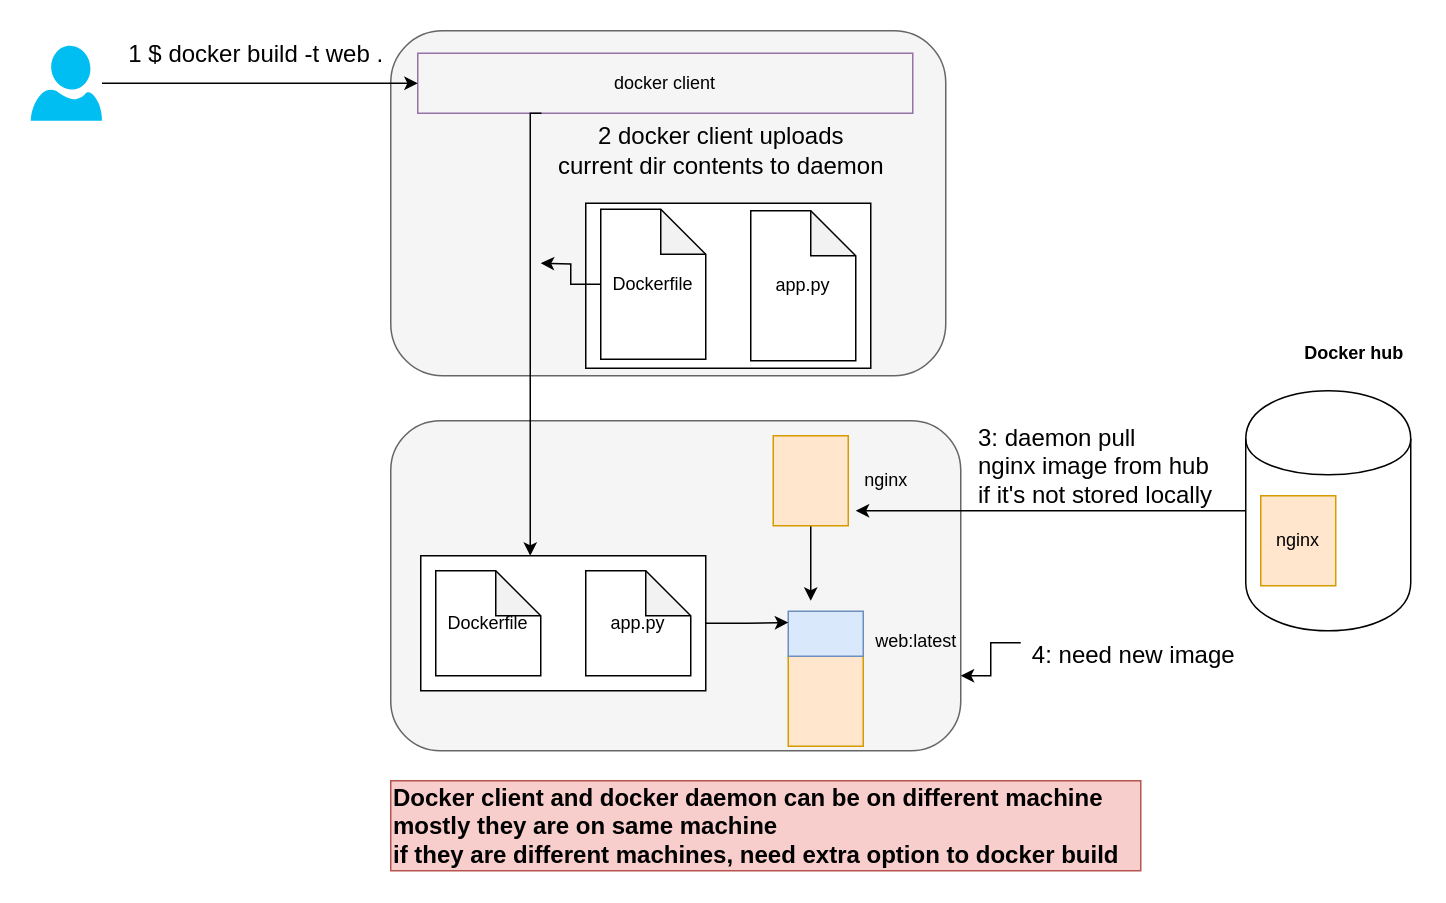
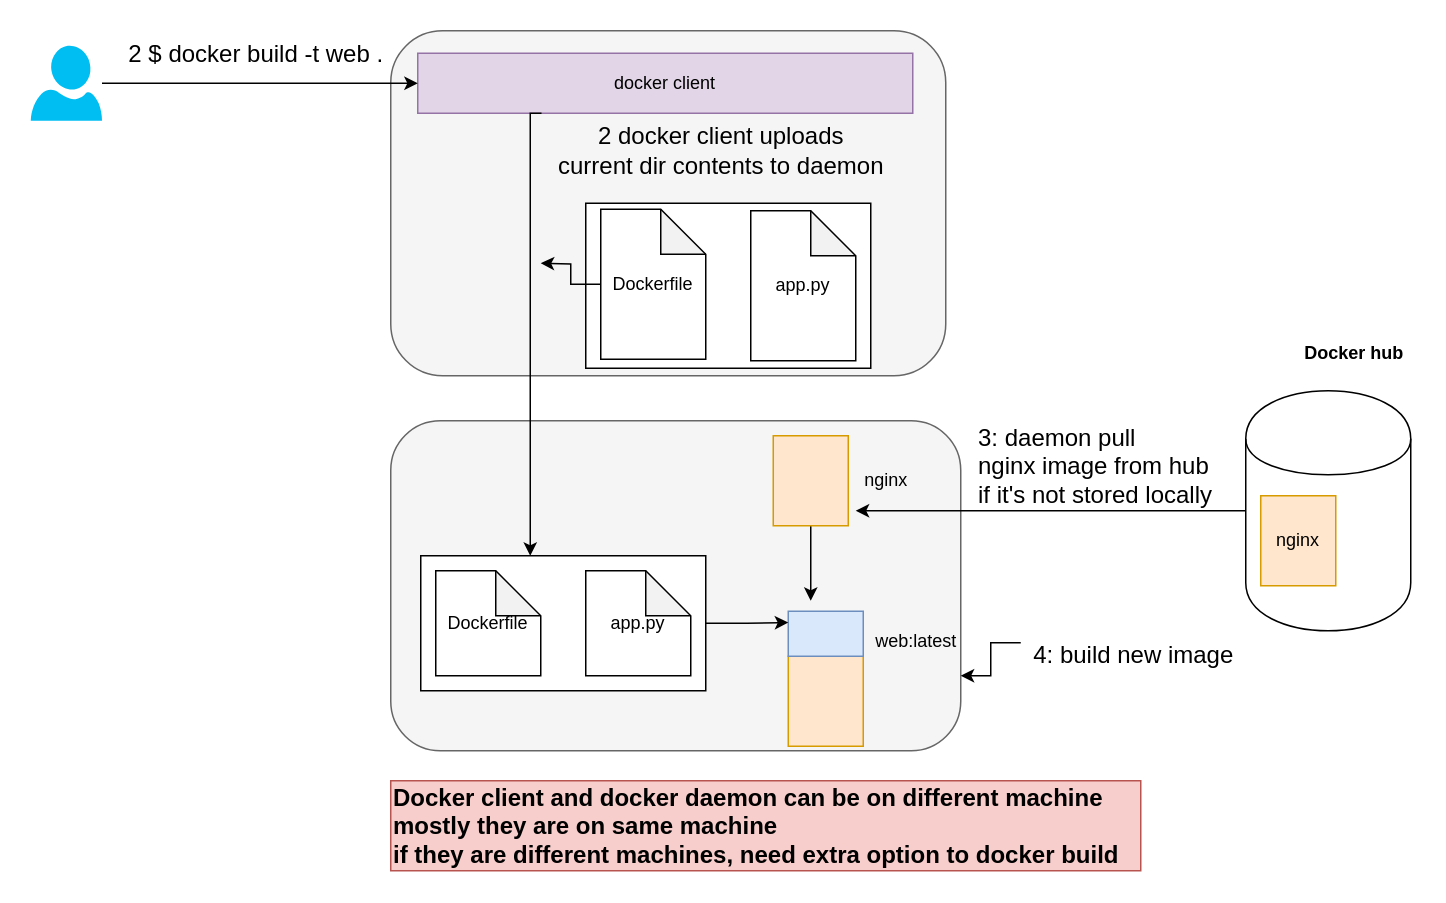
node "1 $ docker build -t web .": label "1 $ docker build -t web ." -> "2 $ docker build -t web ."
node "docker client": fillcolor #f5f5f5 -> #e1d5e7
node "4: need new image": label "4: need new image" -> "4: build new image"
